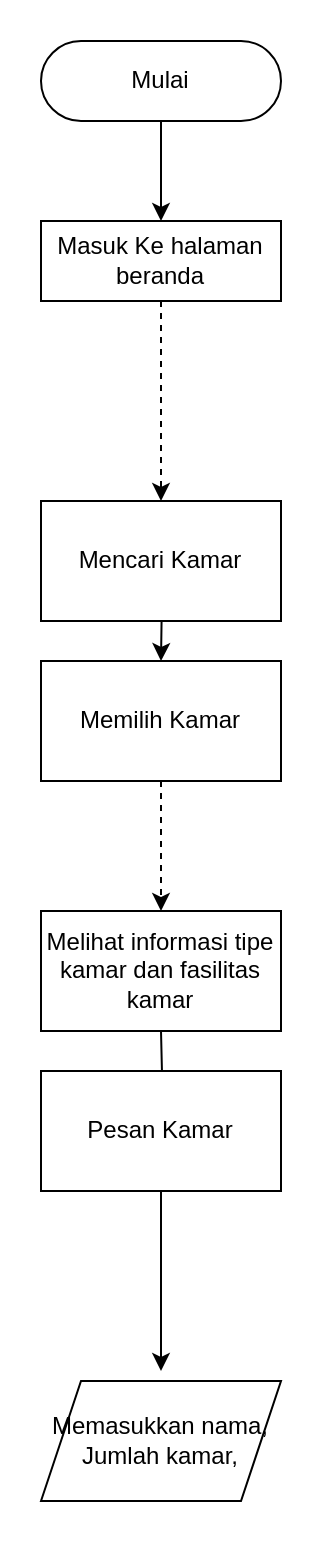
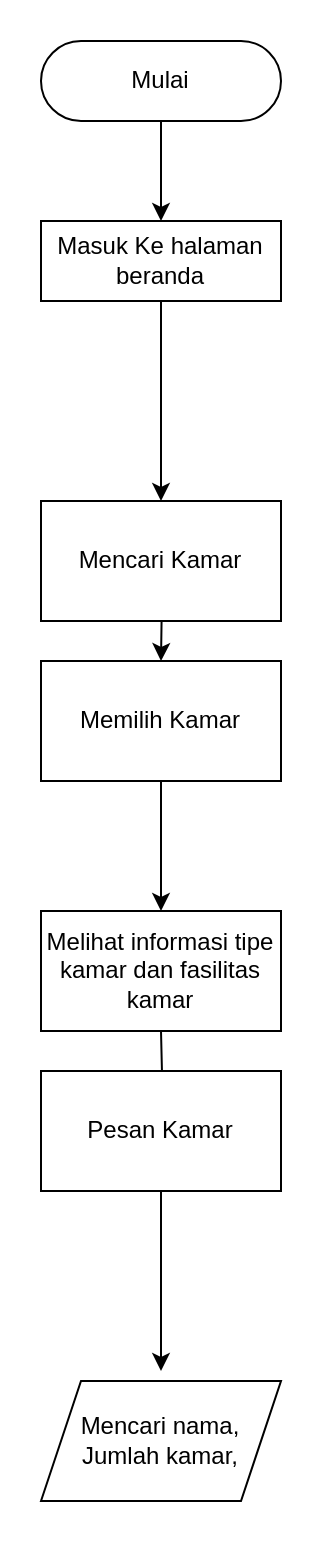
edge "Masuk Ke halaman beranda" -> "Mencari Kamar": style dashed -> solid
edge "Memilih Kamar" -> "Melihat informasi tipe kamar dan fasilitas kamar": style dashed -> solid
node "Memasukkan nama, Jumlah kamar,": label "Memasukkan nama, Jumlah kamar," -> "Mencari nama, Jumlah kamar,"
